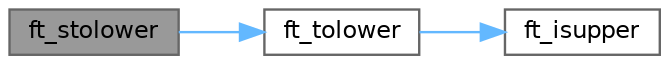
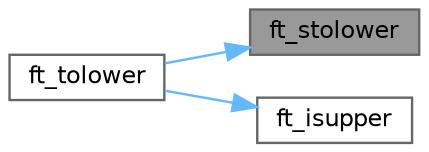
edge "ft_stolower" -> "ft_tolower": reversed
